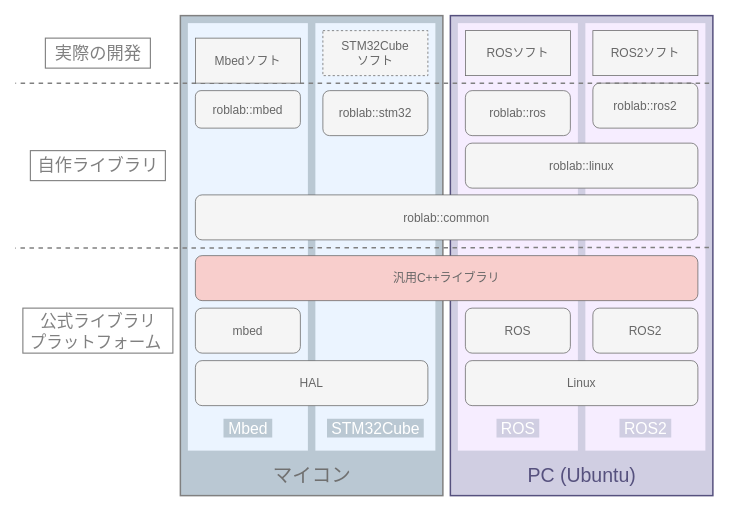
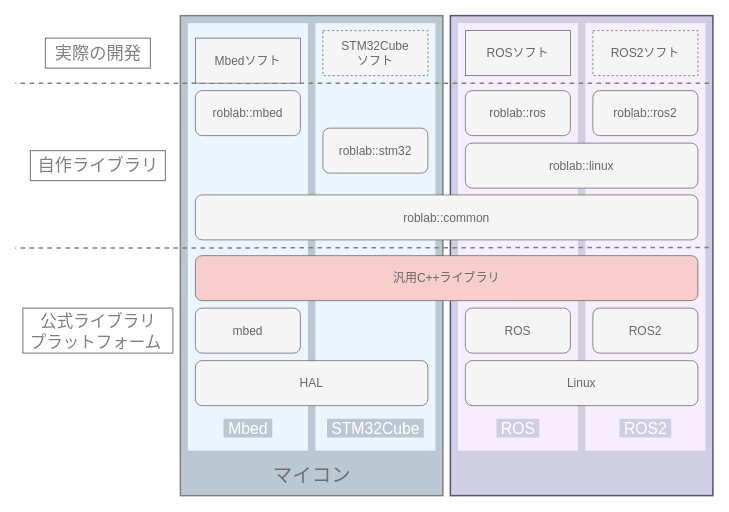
node "ROS2ソフト": style solid -> dashed
node "roblab::ros2": moved (645, 105) -> (645, 113)
node "roblab::mbed": size 105x38 -> 105x45
node "roblab::stm32": moved (375, 113) -> (375, 150)
node "PC (Ubuntu)": removed
